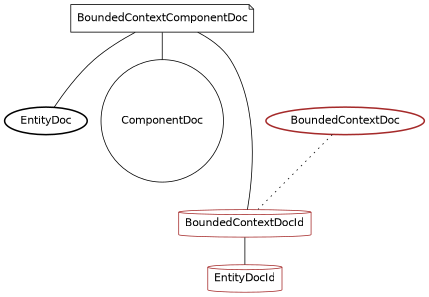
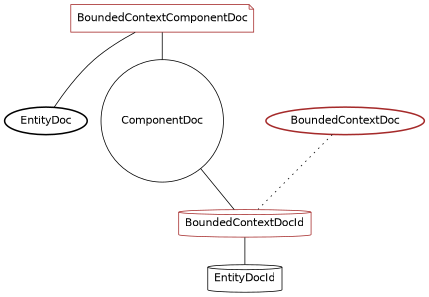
node "BoundedContextComponentDoc": color black -> brown
edge "BoundedContextComponentDoc" -- "BoundedContextDocId": now "ComponentDoc" -- "BoundedContextDocId"
node "EntityDocId": color brown -> black
